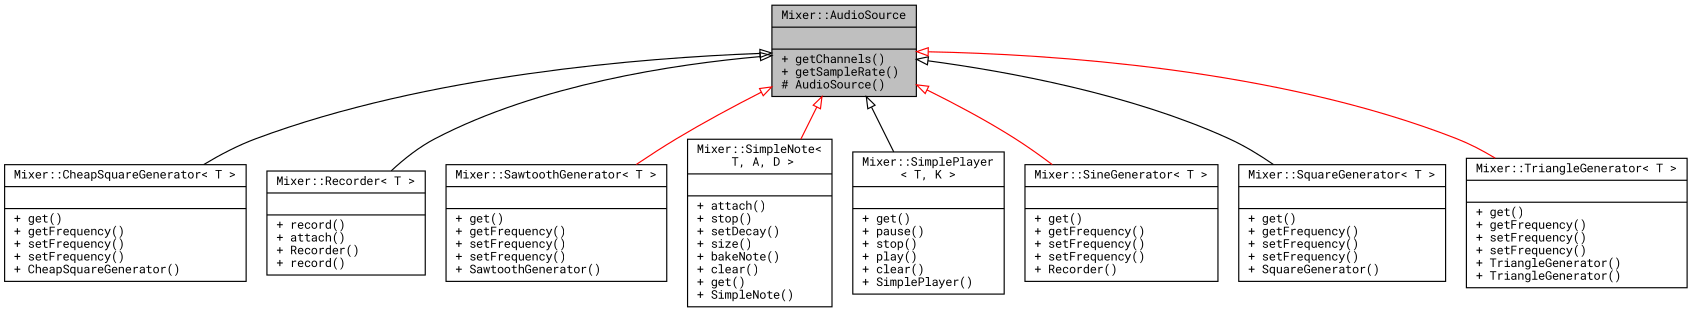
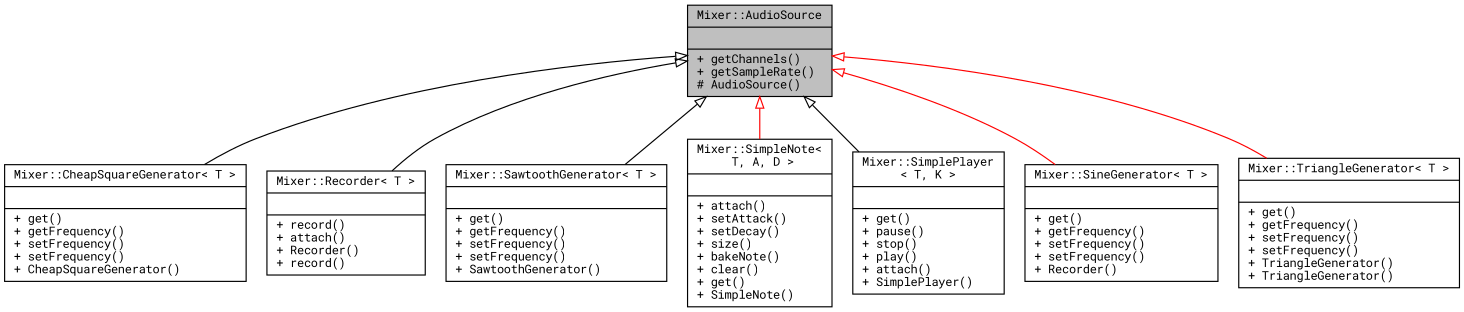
edge "Mixer::SawtoothGenerator< T >" -> "Mixer::AudioSource": color red -> black
node "Mixer::SimpleNote<": text "+ stop()" -> "+ setAttack()"
node "Mixer::SquareGenerator< T >": removed
node "Mixer::SimplePlayer": text "+ clear()" -> "+ attach()"
